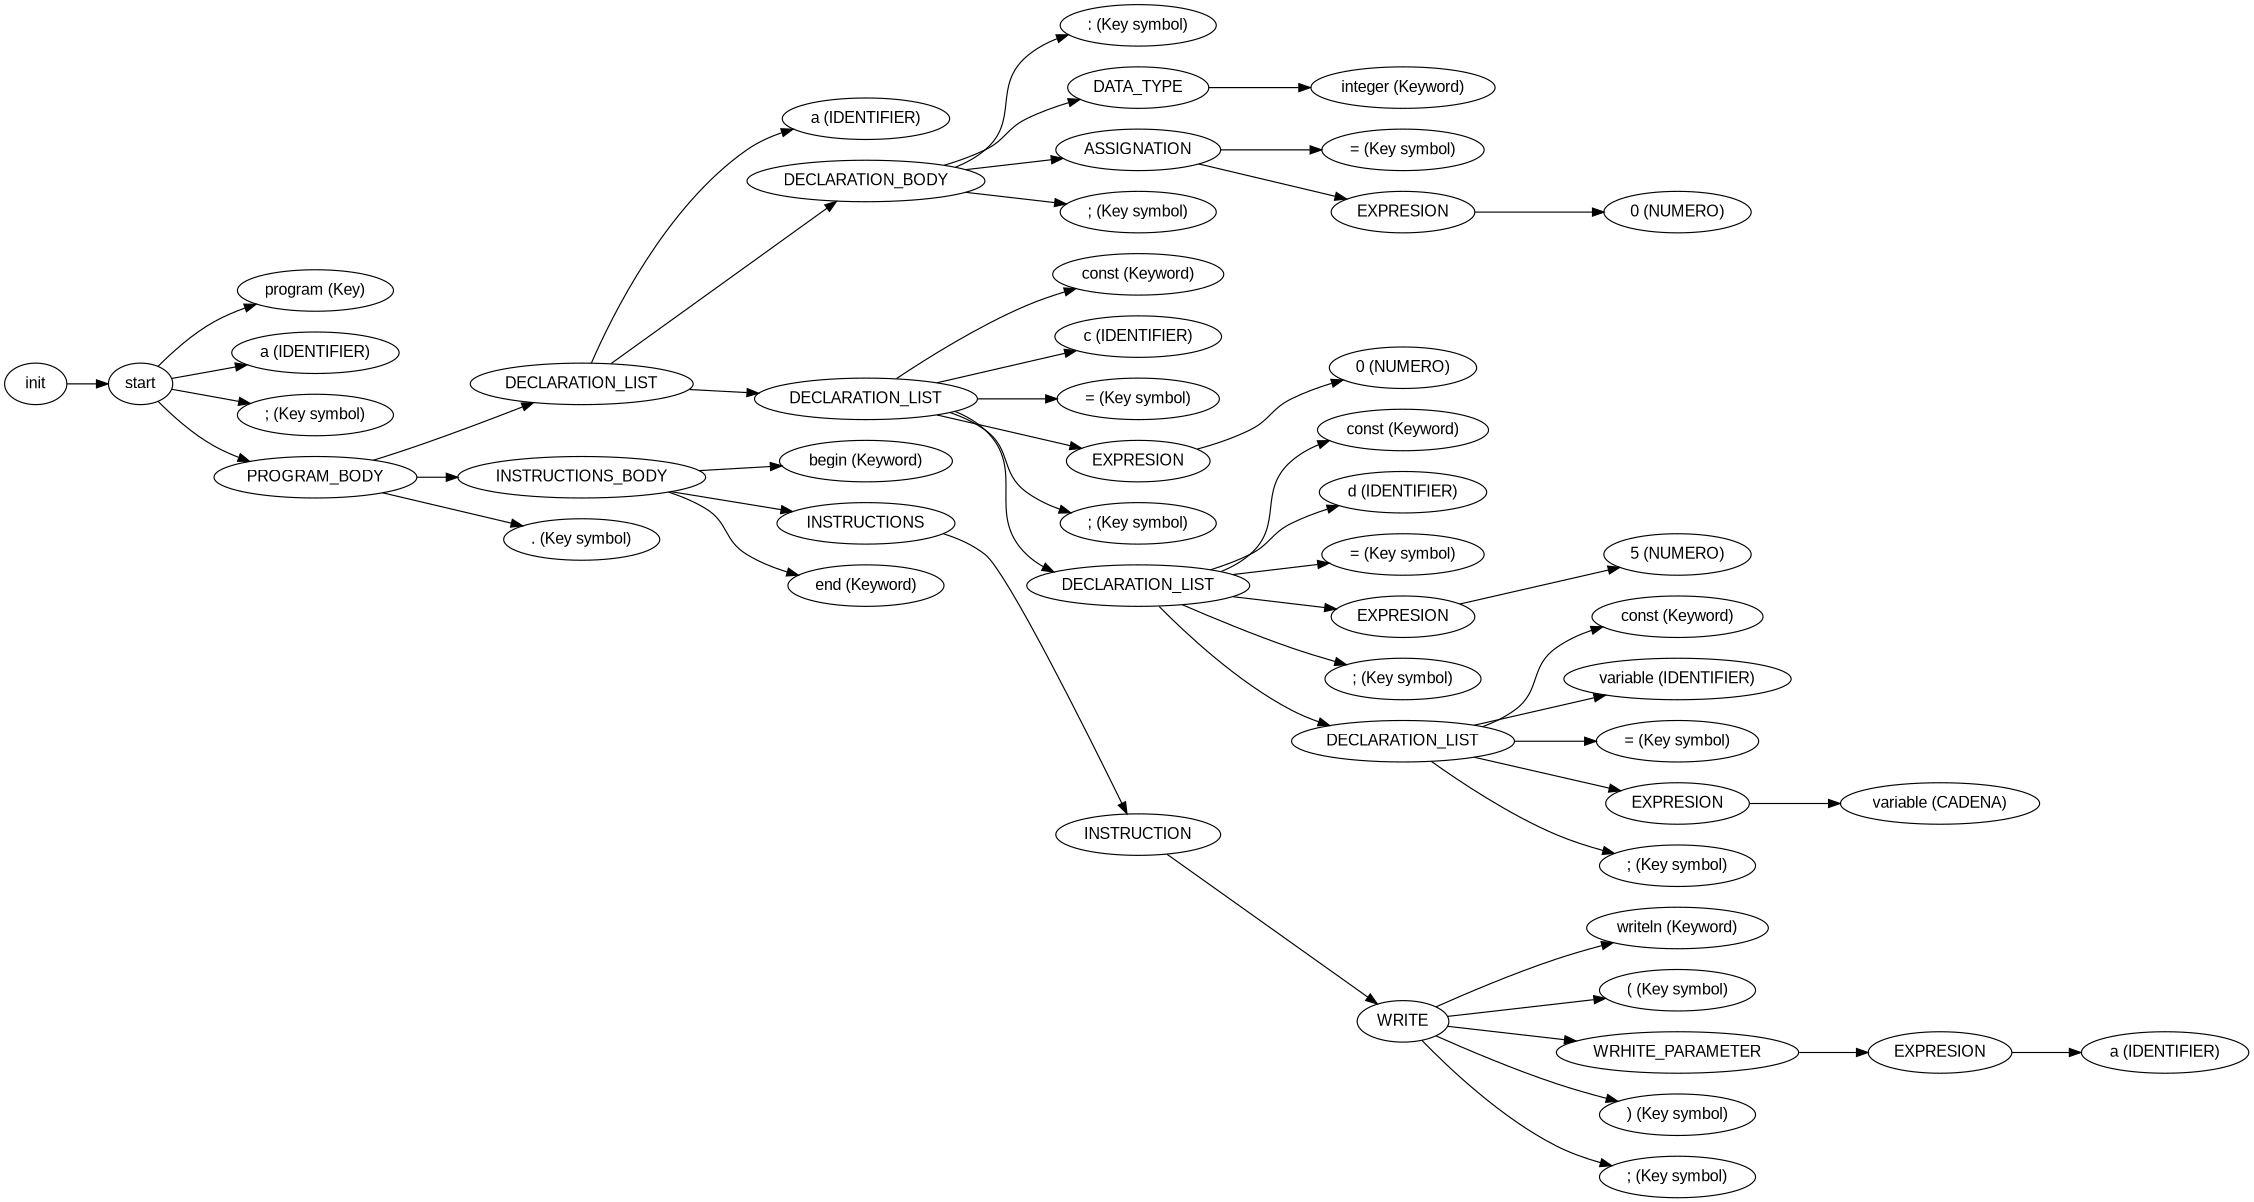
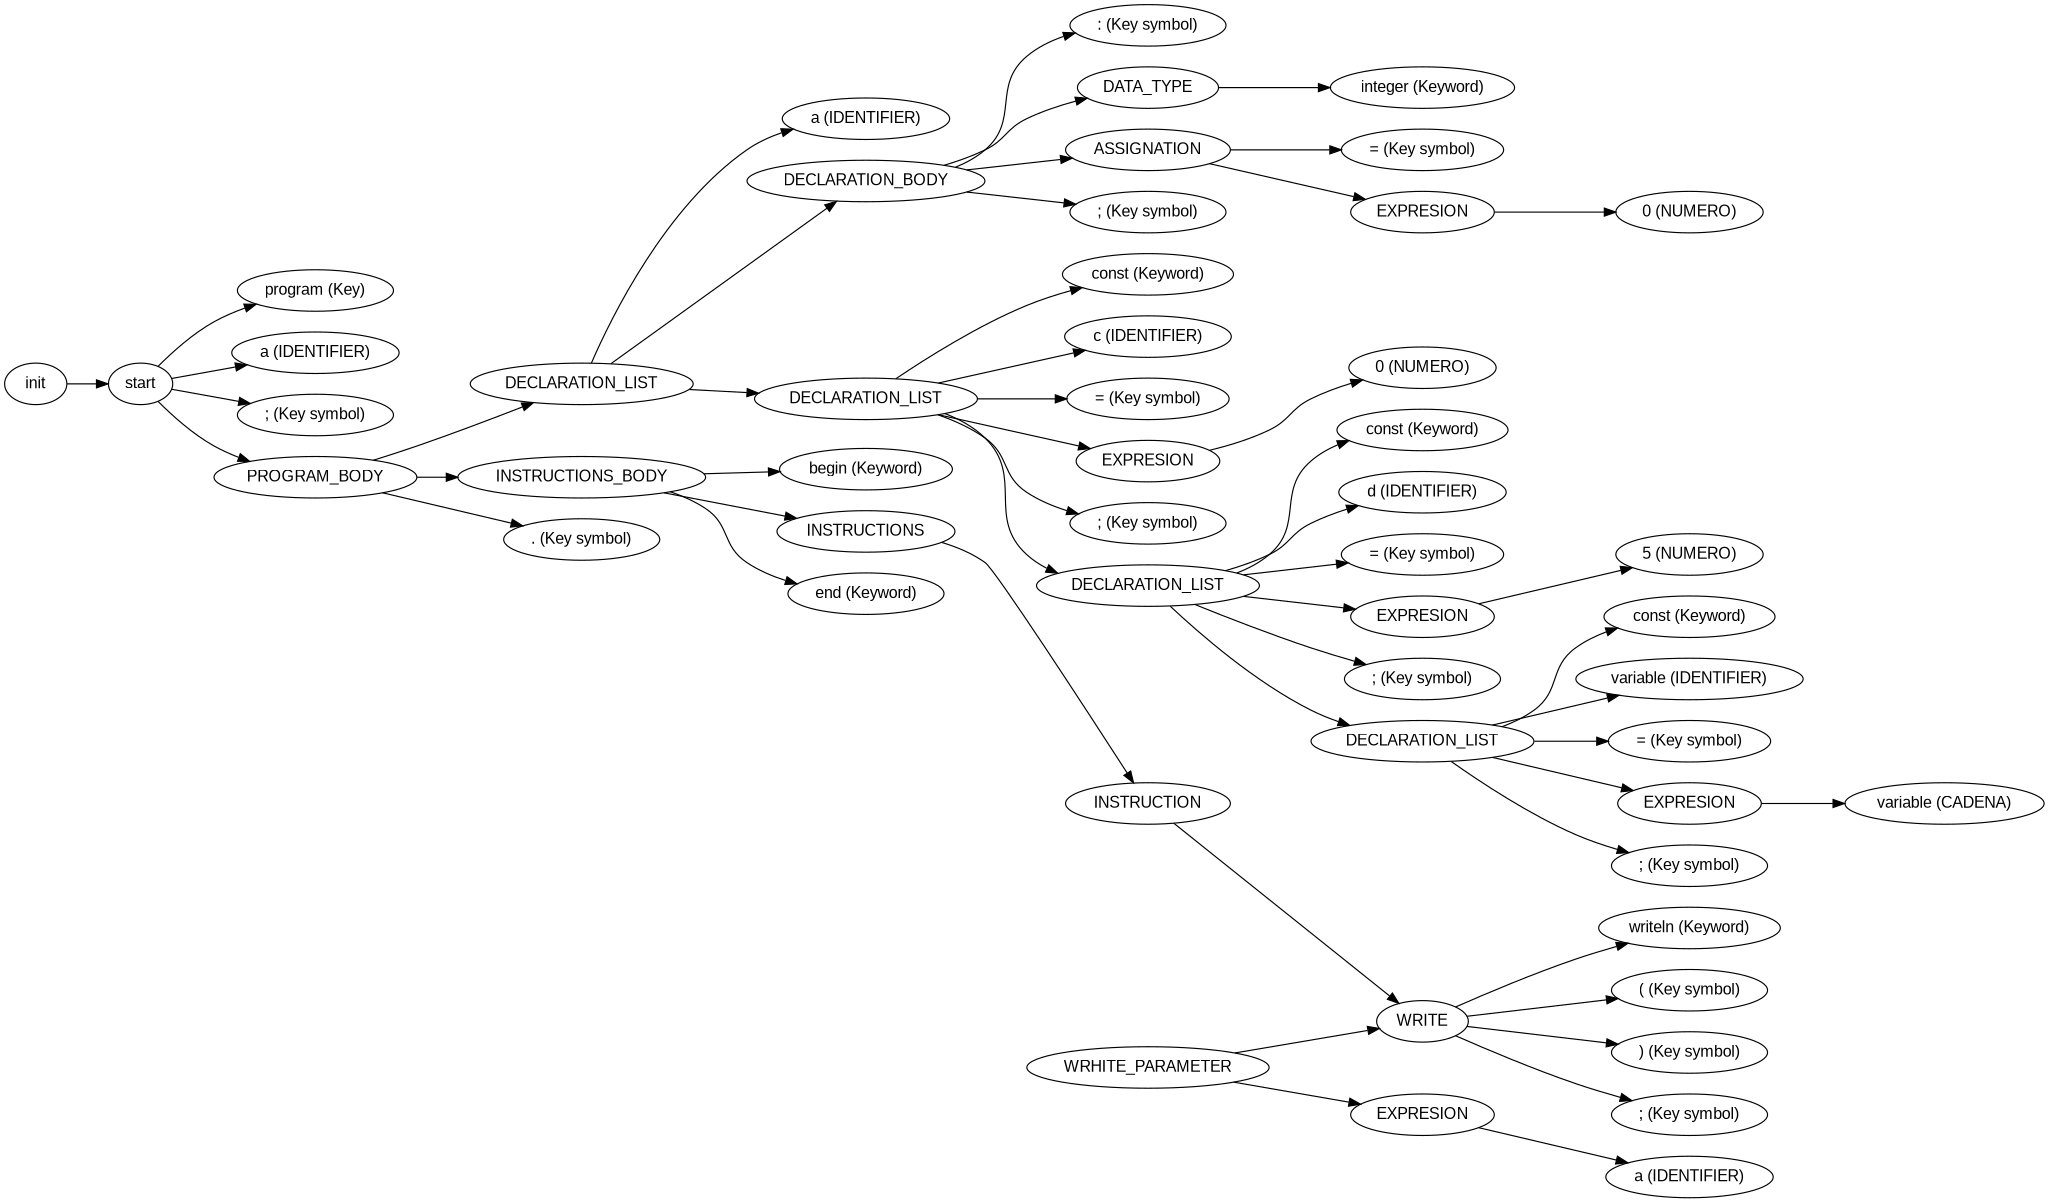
edge "WRITE" -> "WRHITE_PARAMETER": reversed
